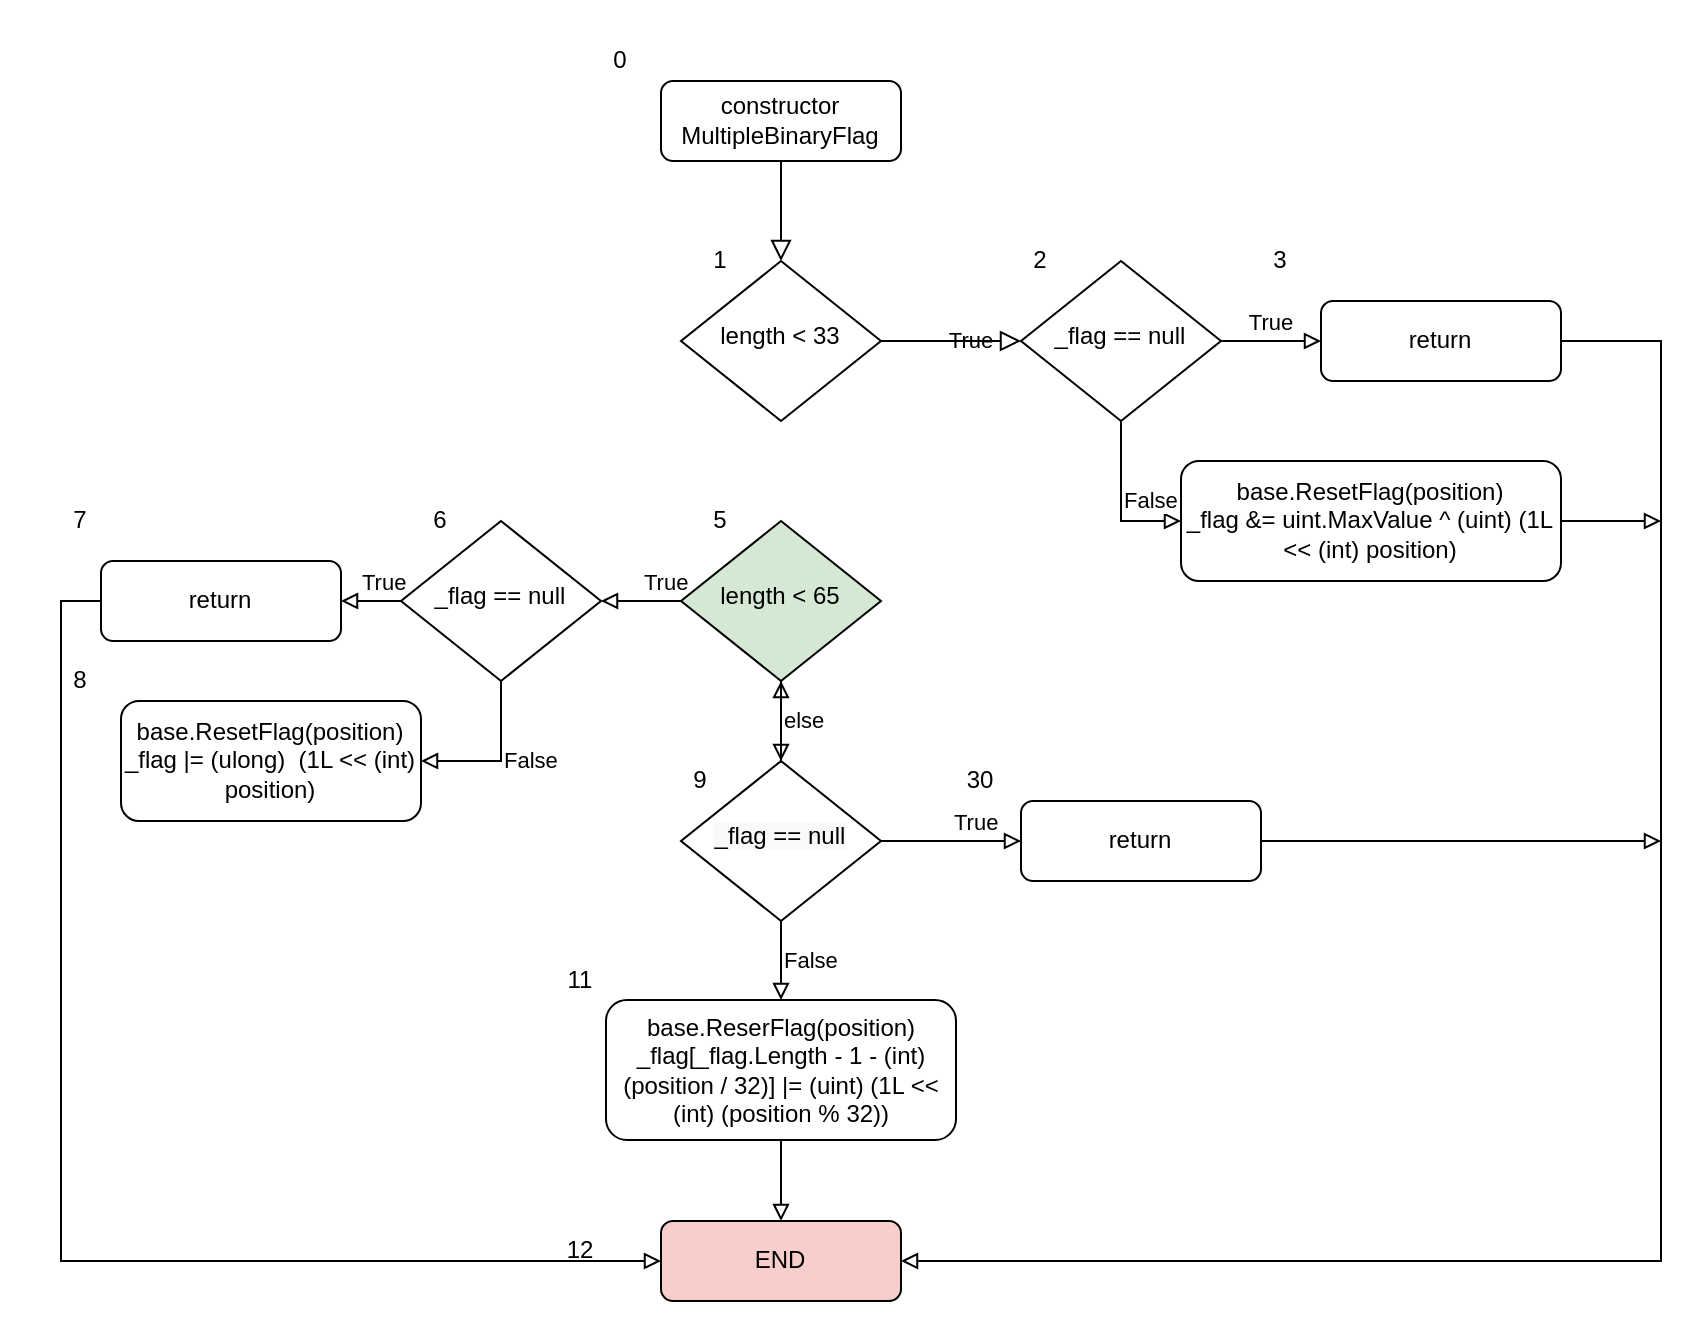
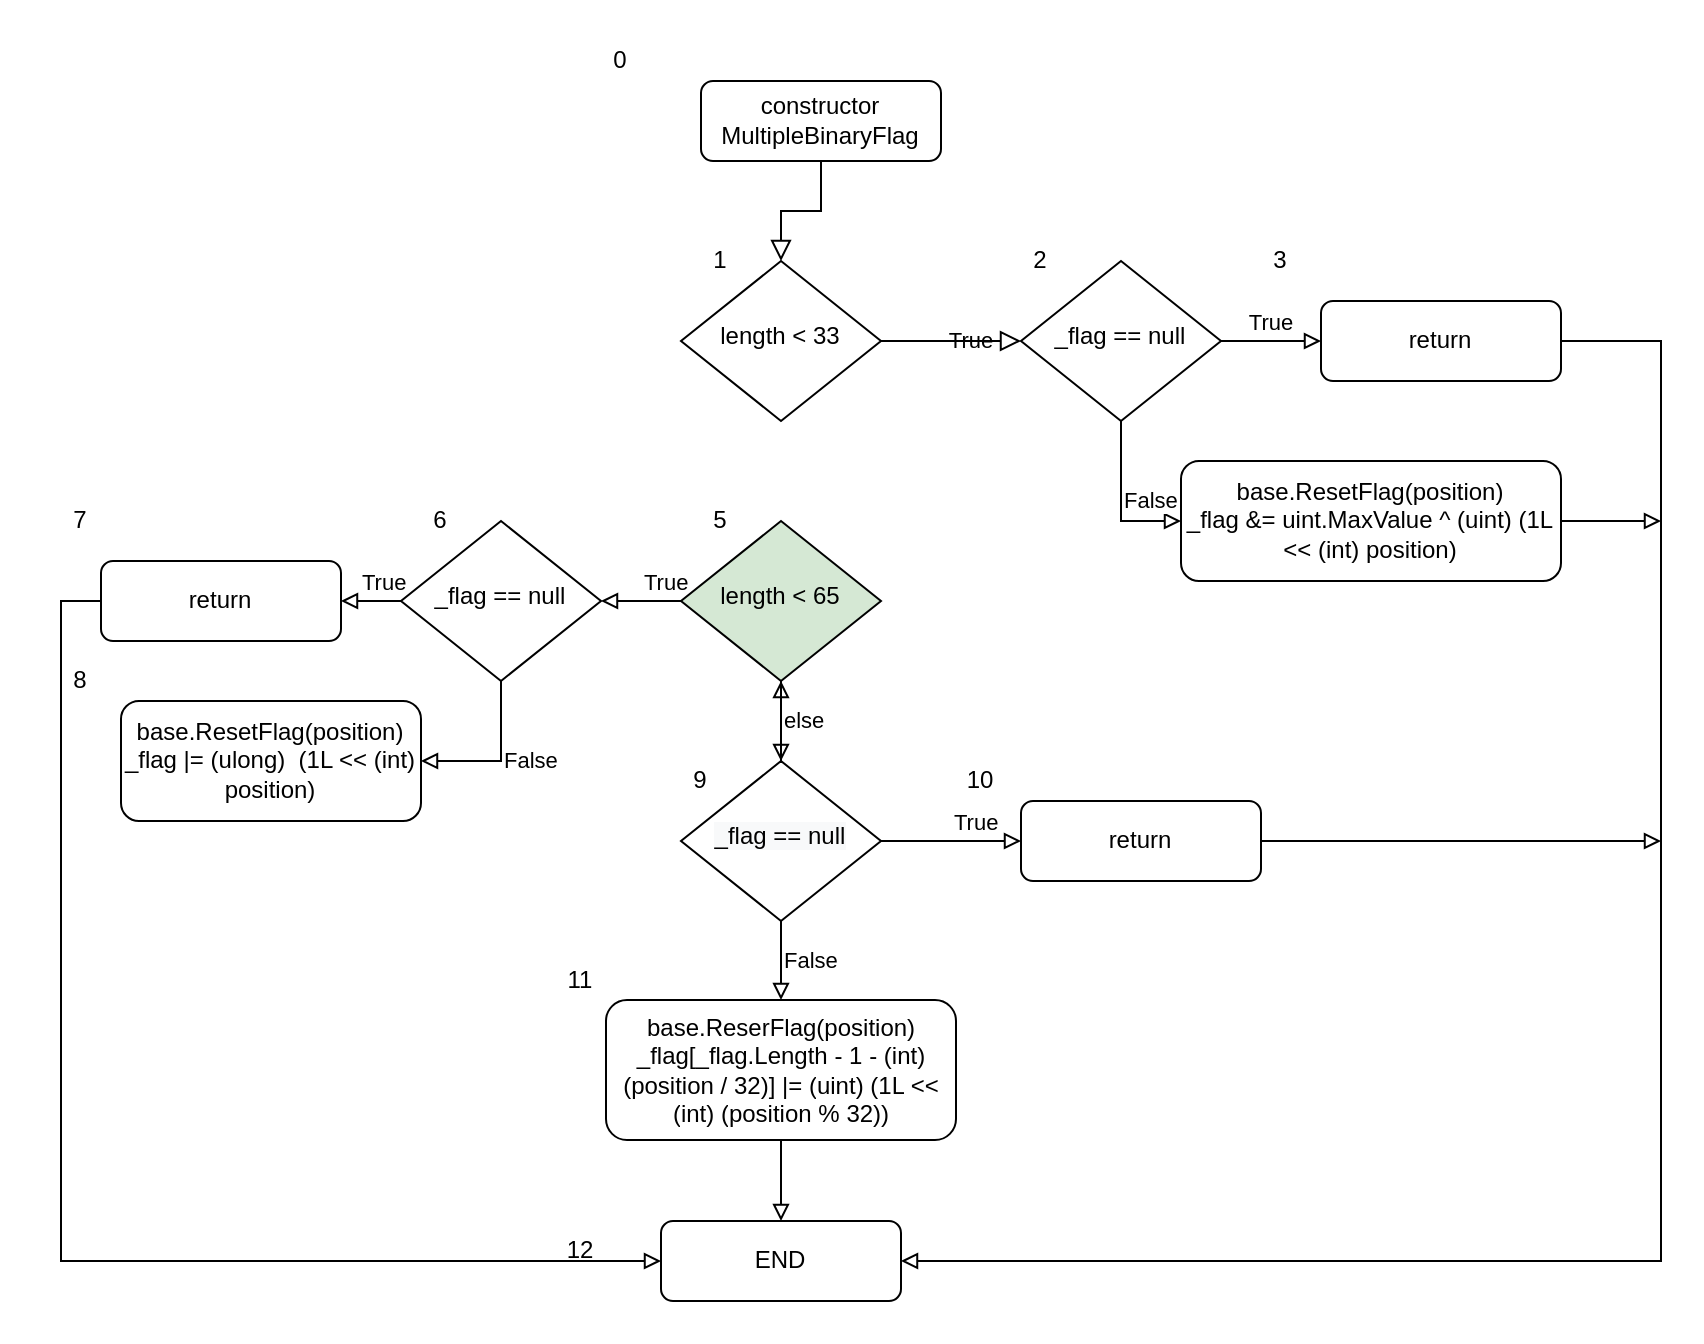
node "constructor MultipleBinaryFlag": moved (781, 121) -> (821, 121)
node "30": label "30" -> "10"
node "END": fillcolor #f8cecc -> #ffffff
